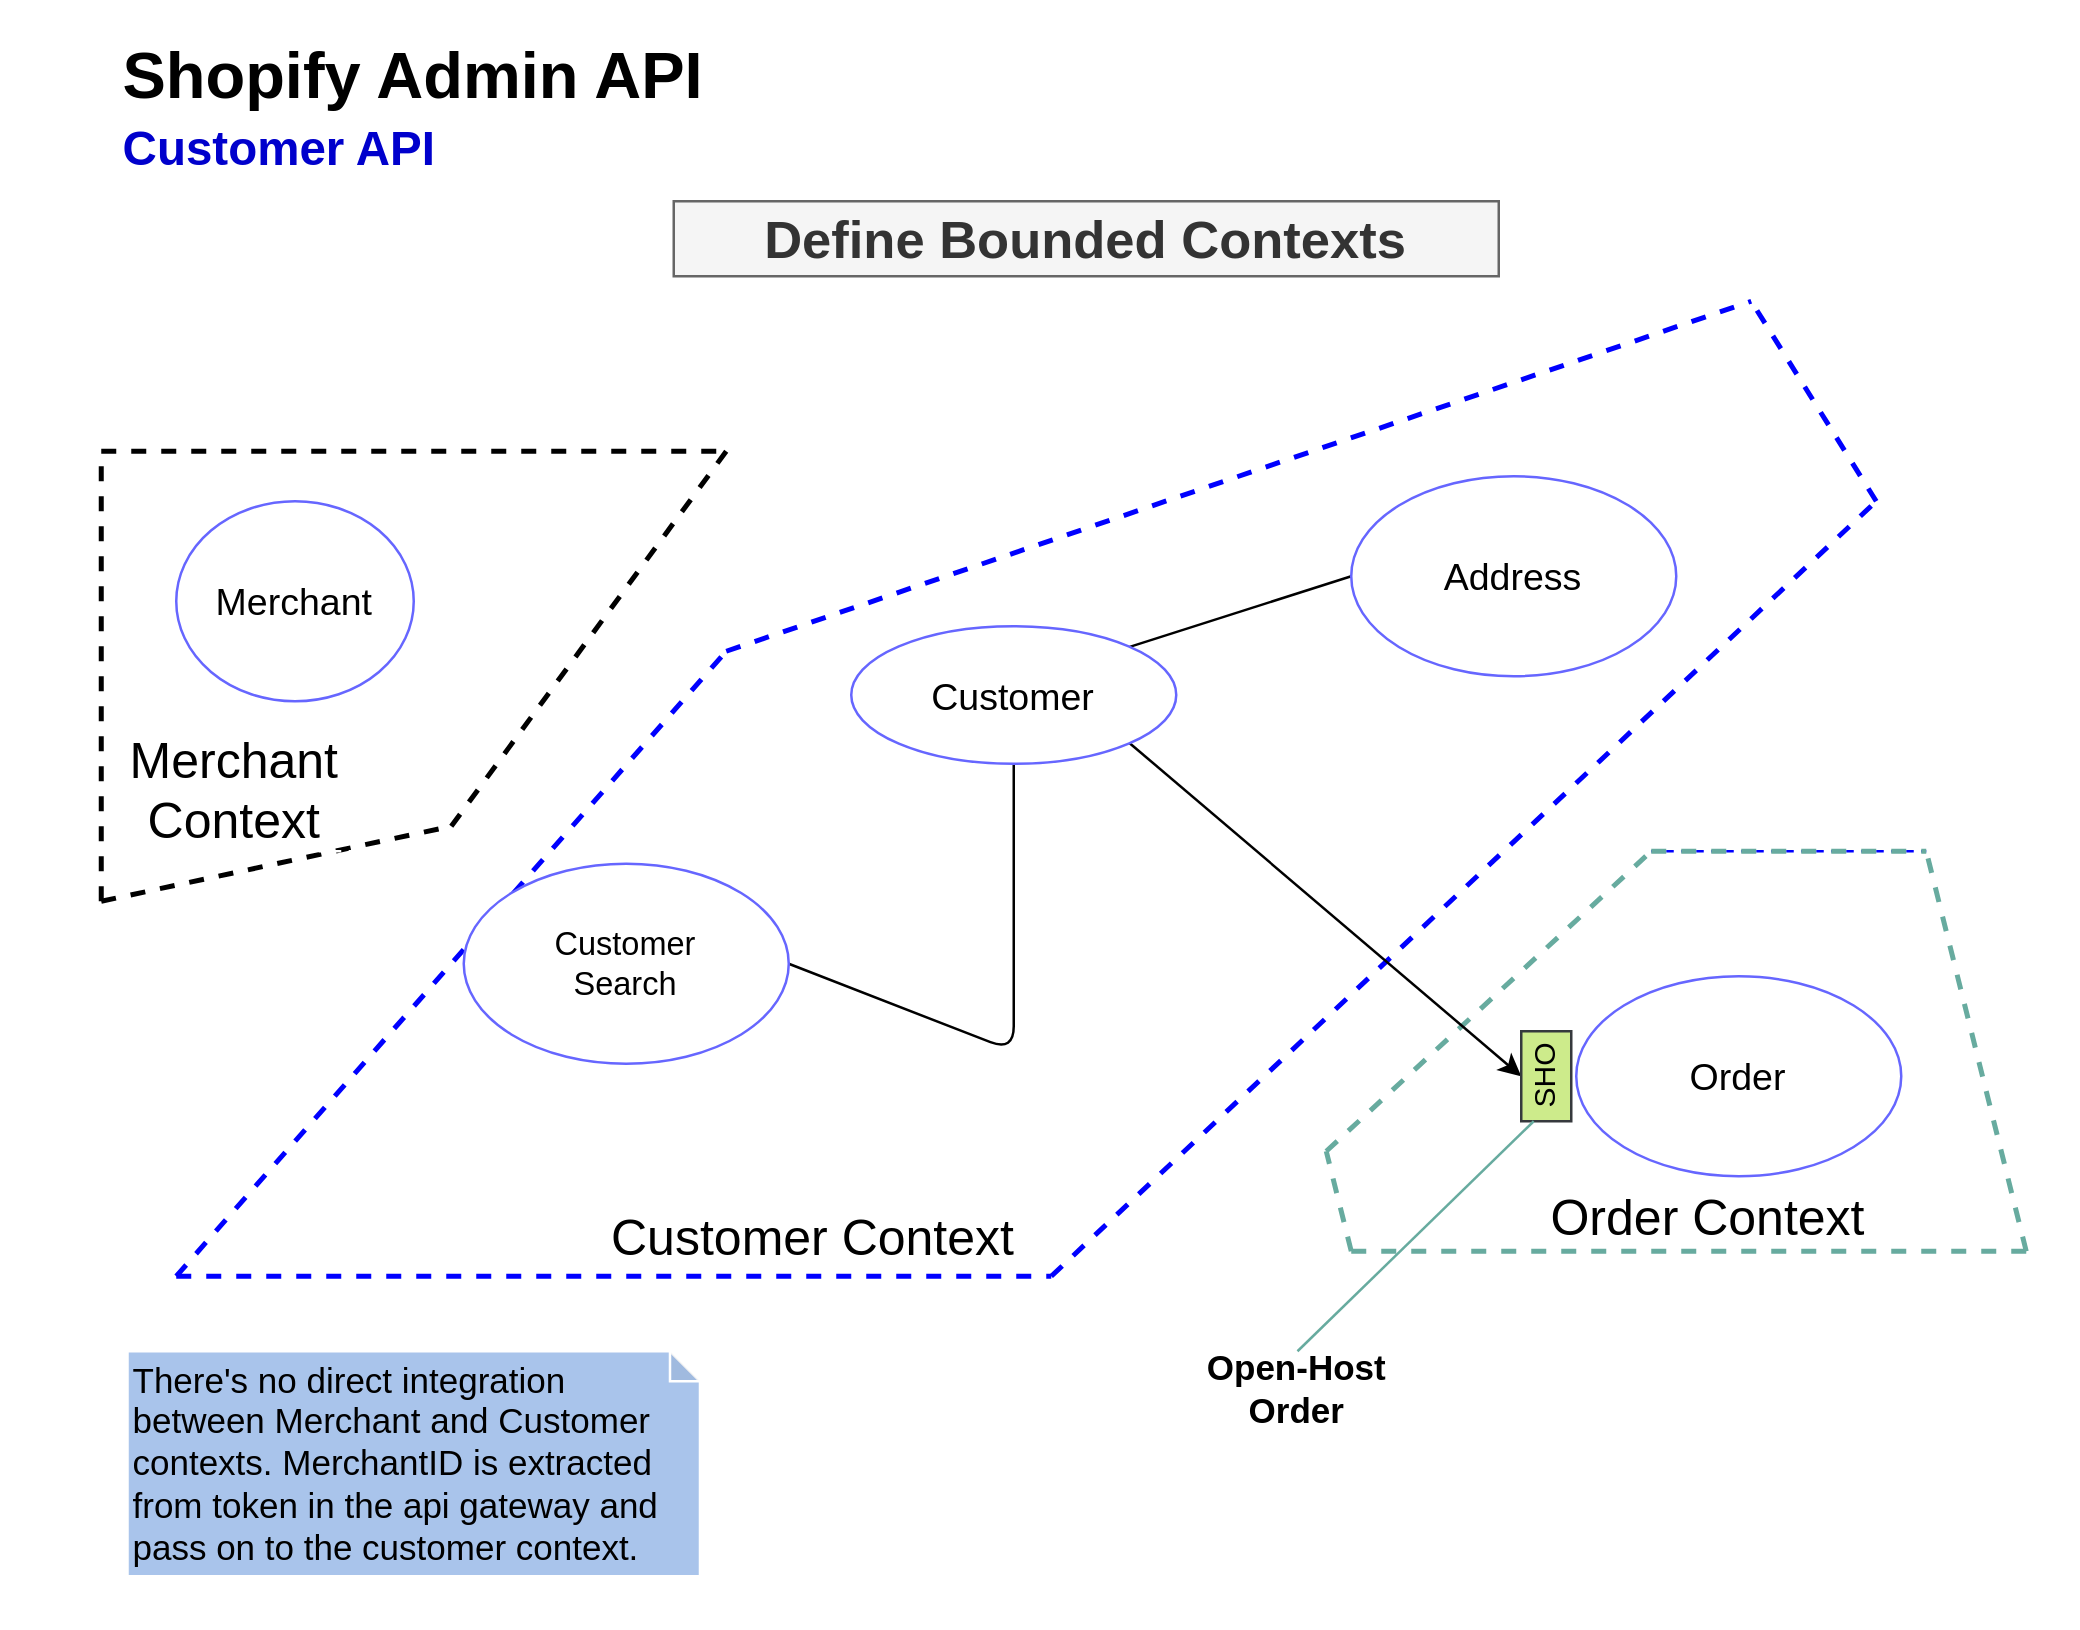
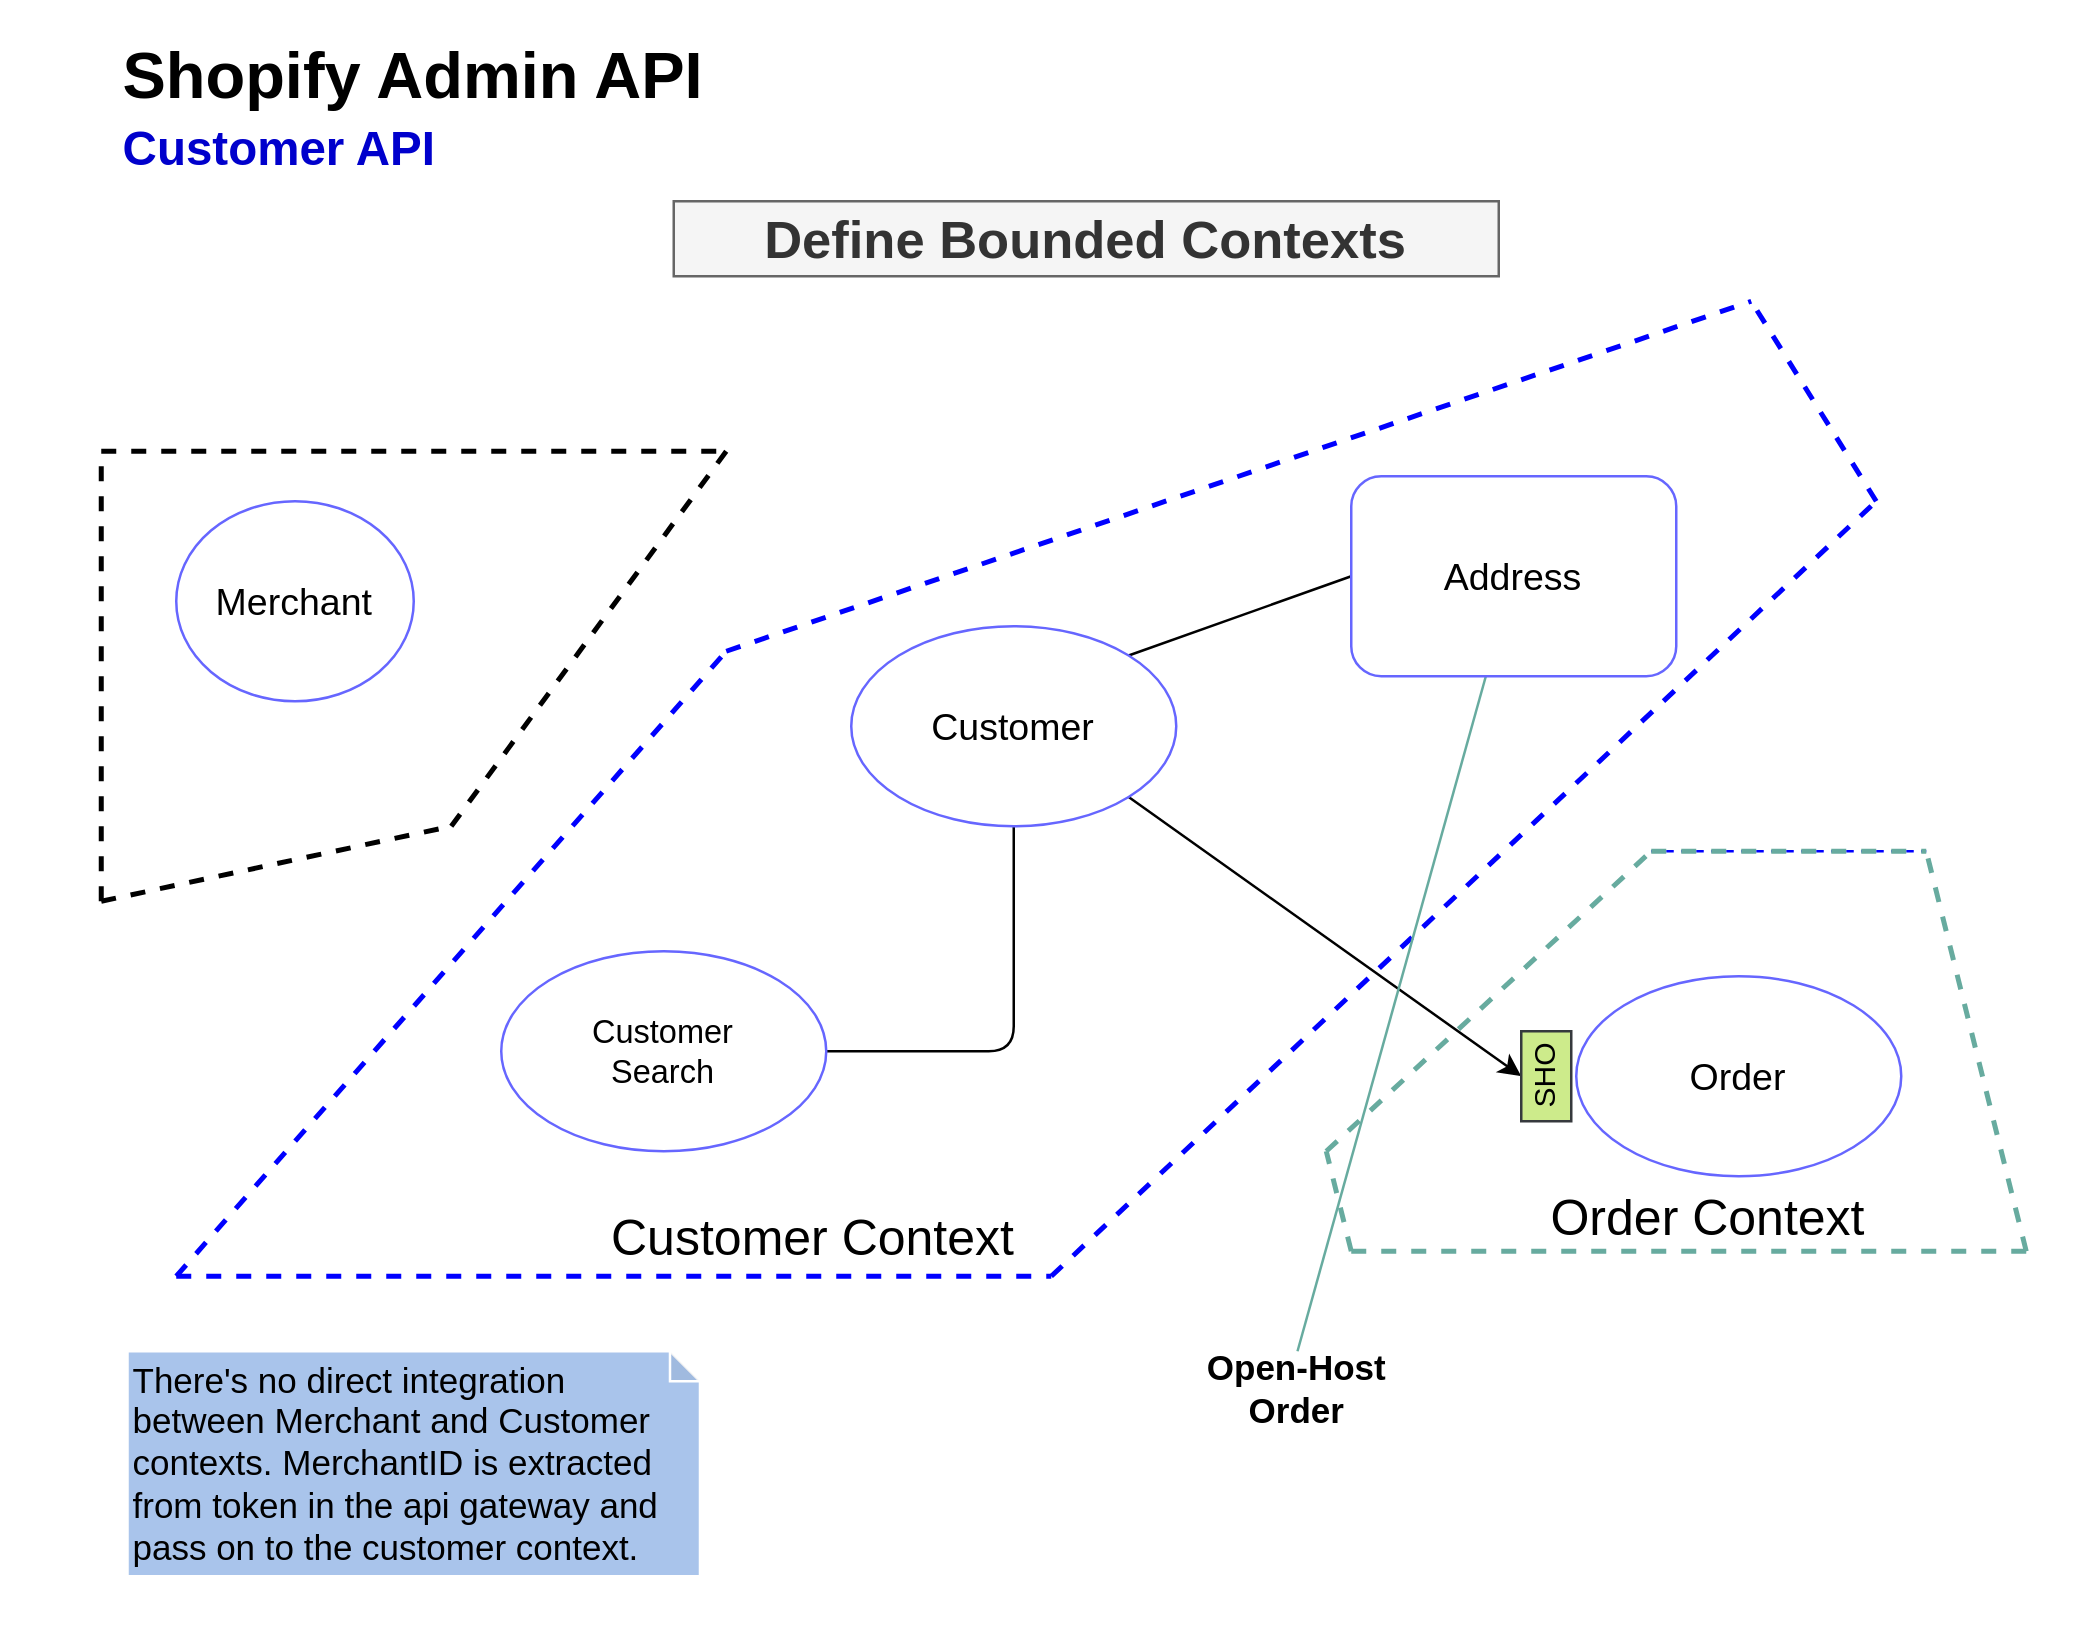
node "Address": shape ellipse -> rounded rectangle
node "Customer": size 325x138 -> 325x200
node "Merchant Context": removed
node "Customer Search": moved (626, 964) -> (664, 1051)
edge "SHO" -- "Open-Host Order": now "Address" -- "Open-Host Order"
